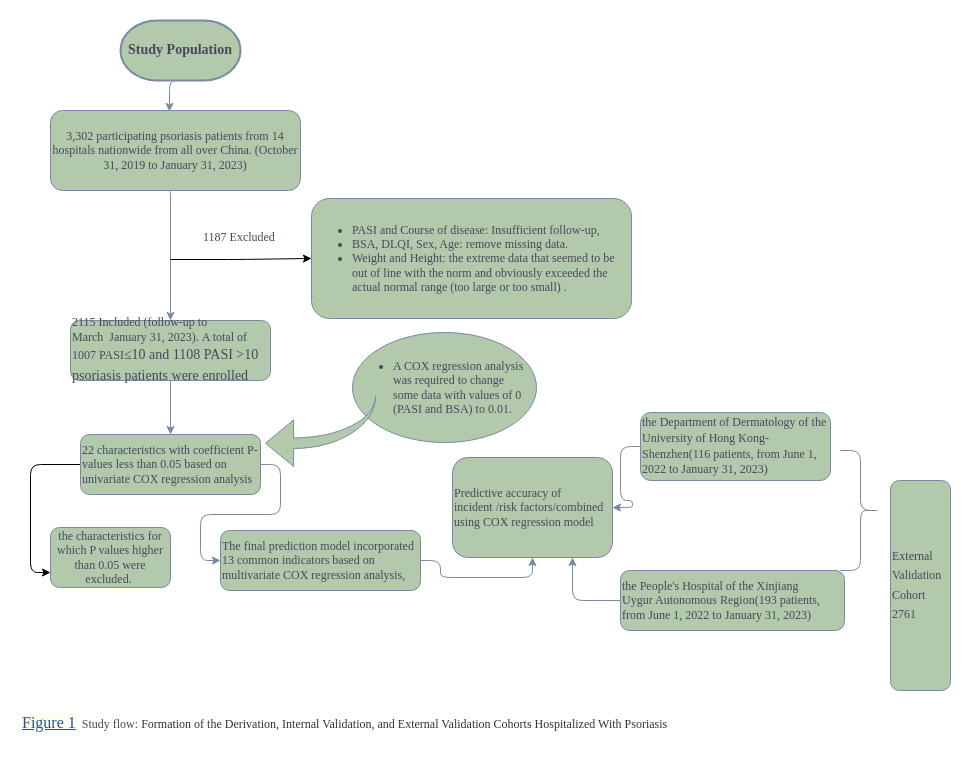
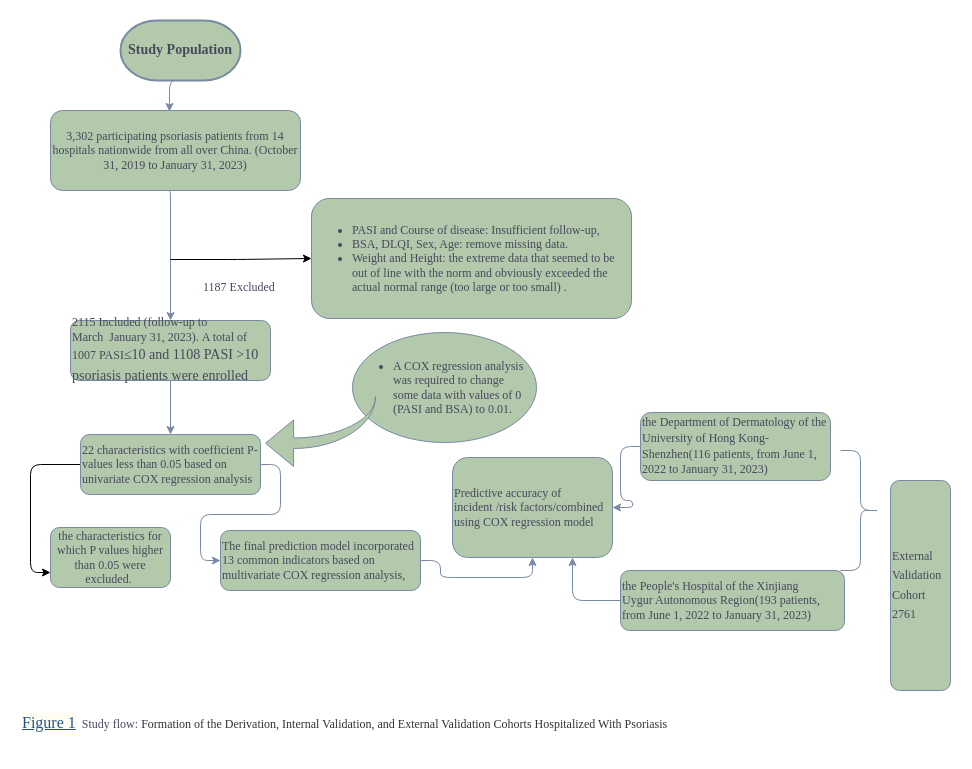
node "1187 Excluded": moved (252, 238) -> (252, 288)
